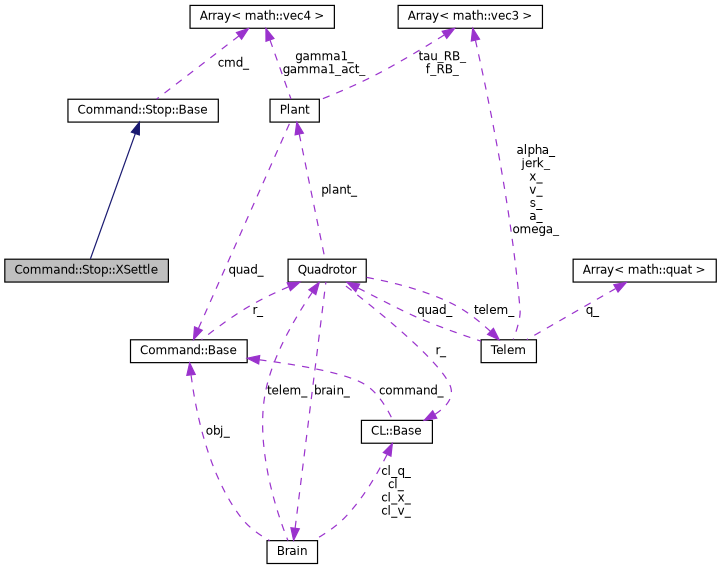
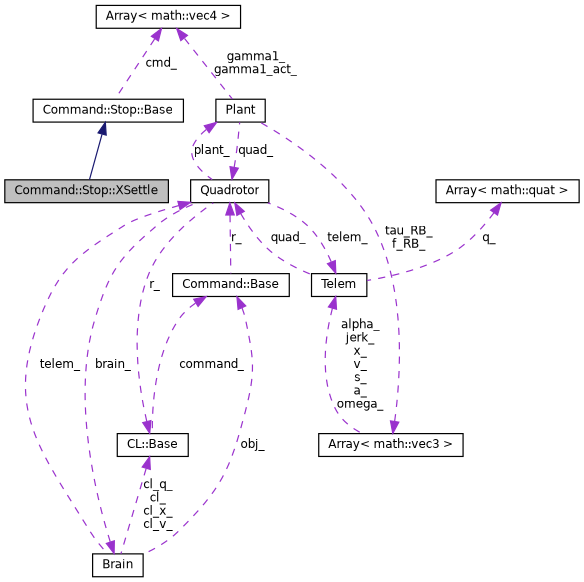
edge "Telem" -> "Array< math::vec3 >": reversed
edge "Plant" -> "Command::Base": now "Plant" -> "Quadrotor"
